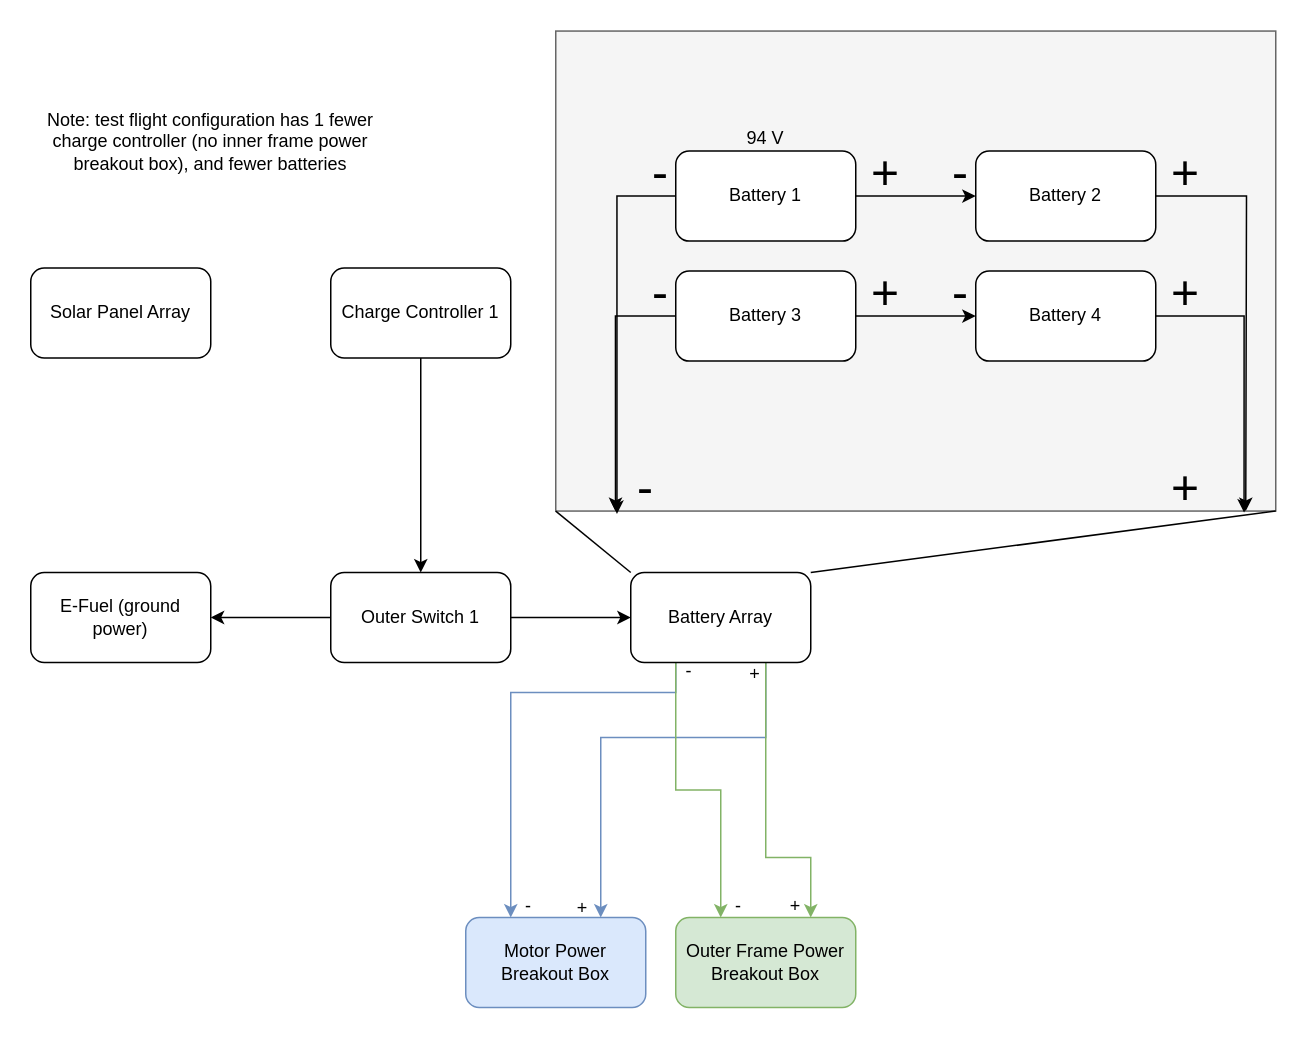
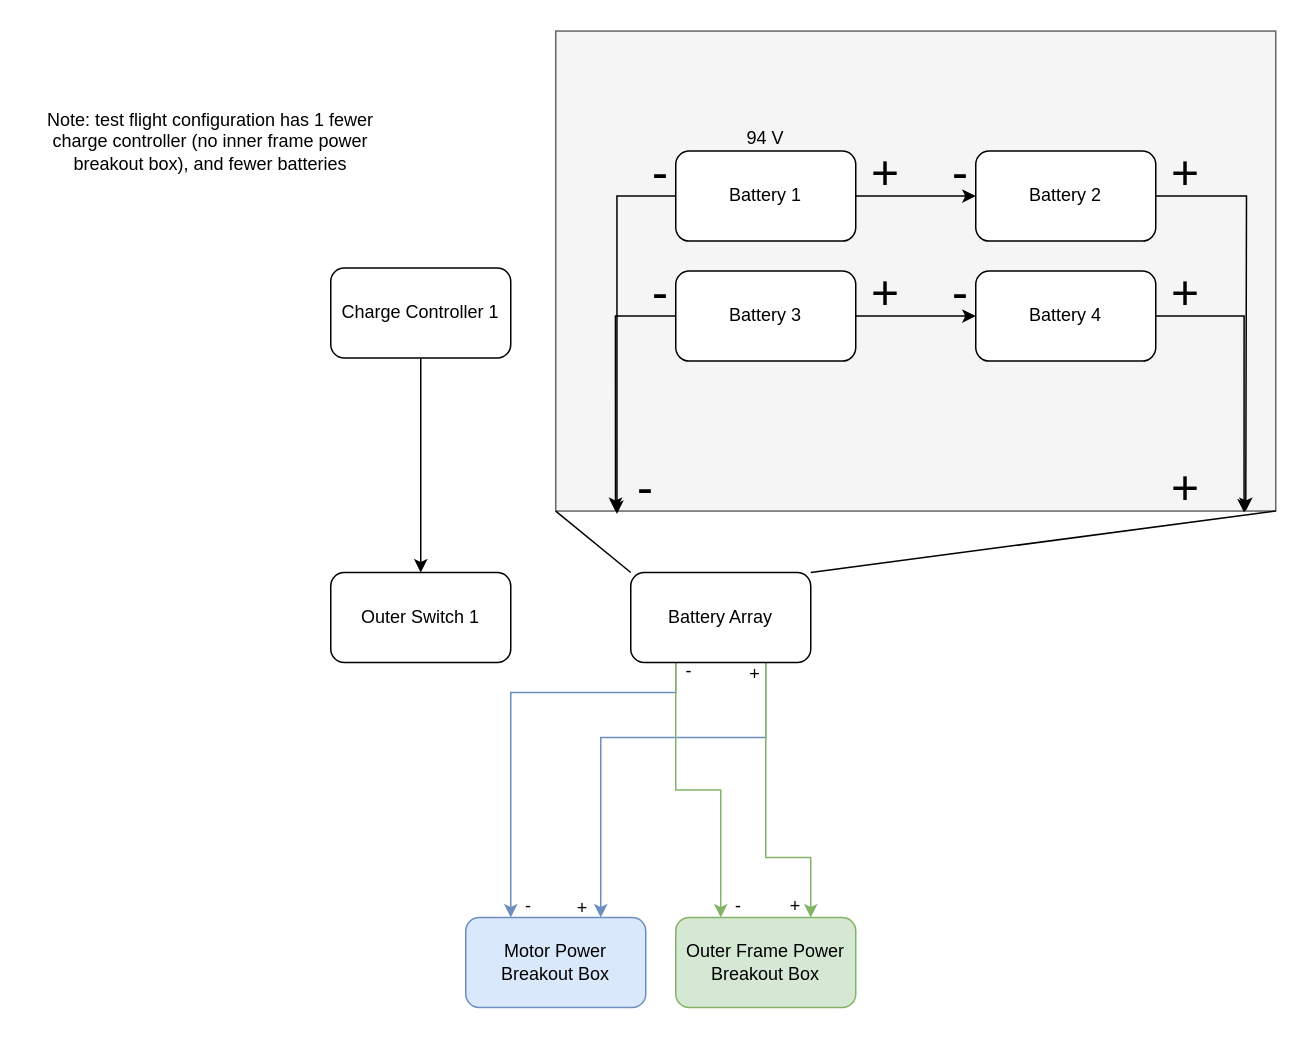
node "Solar Panel Array": removed
node "E-Fuel (ground power)": removed
edge "Outer Switch 1" -> "E-Fuel (ground power)": removed
edge "Outer Switch 1" -> "Battery Array": removed
